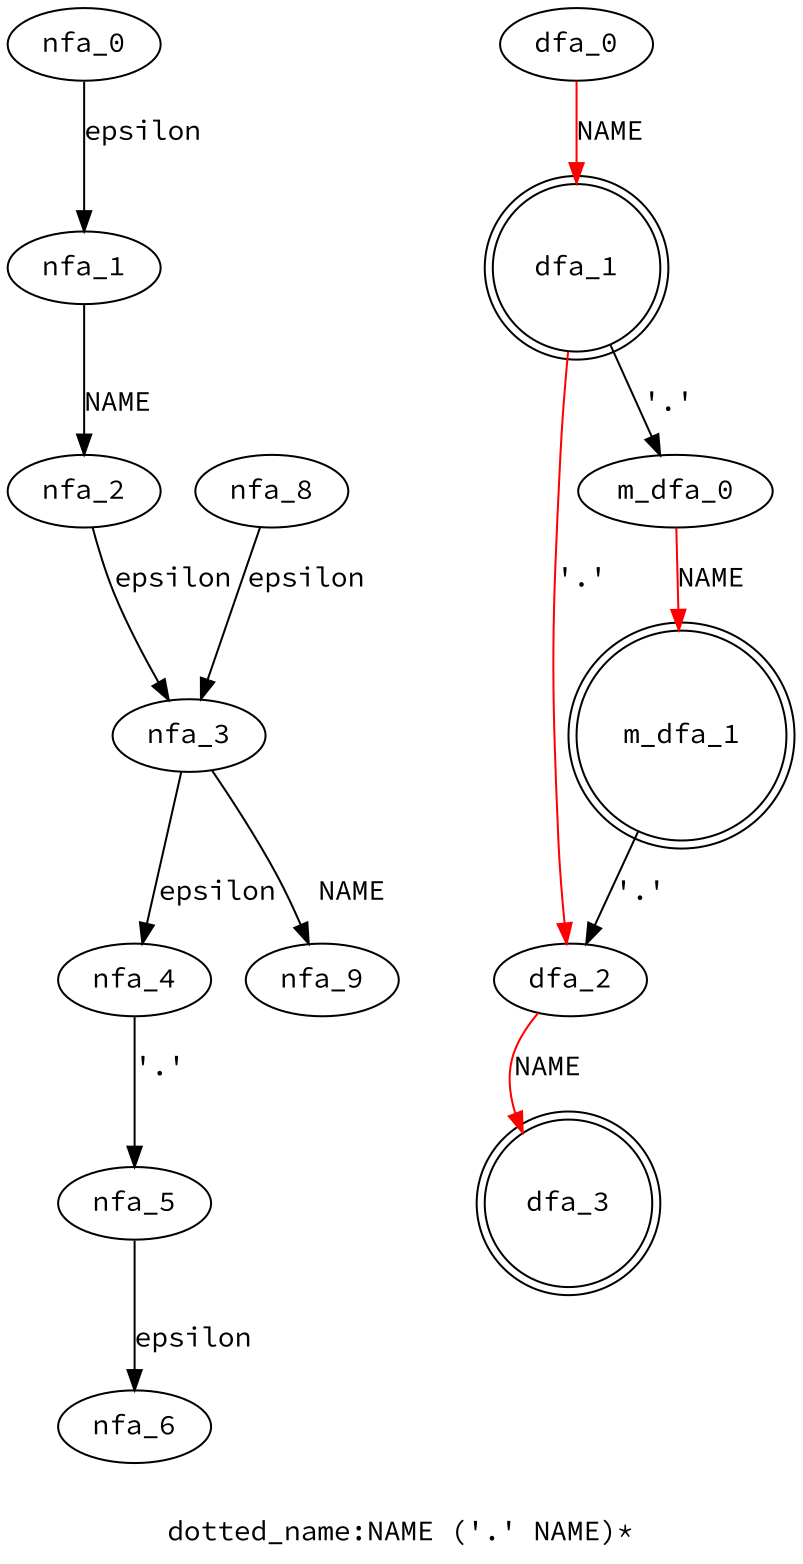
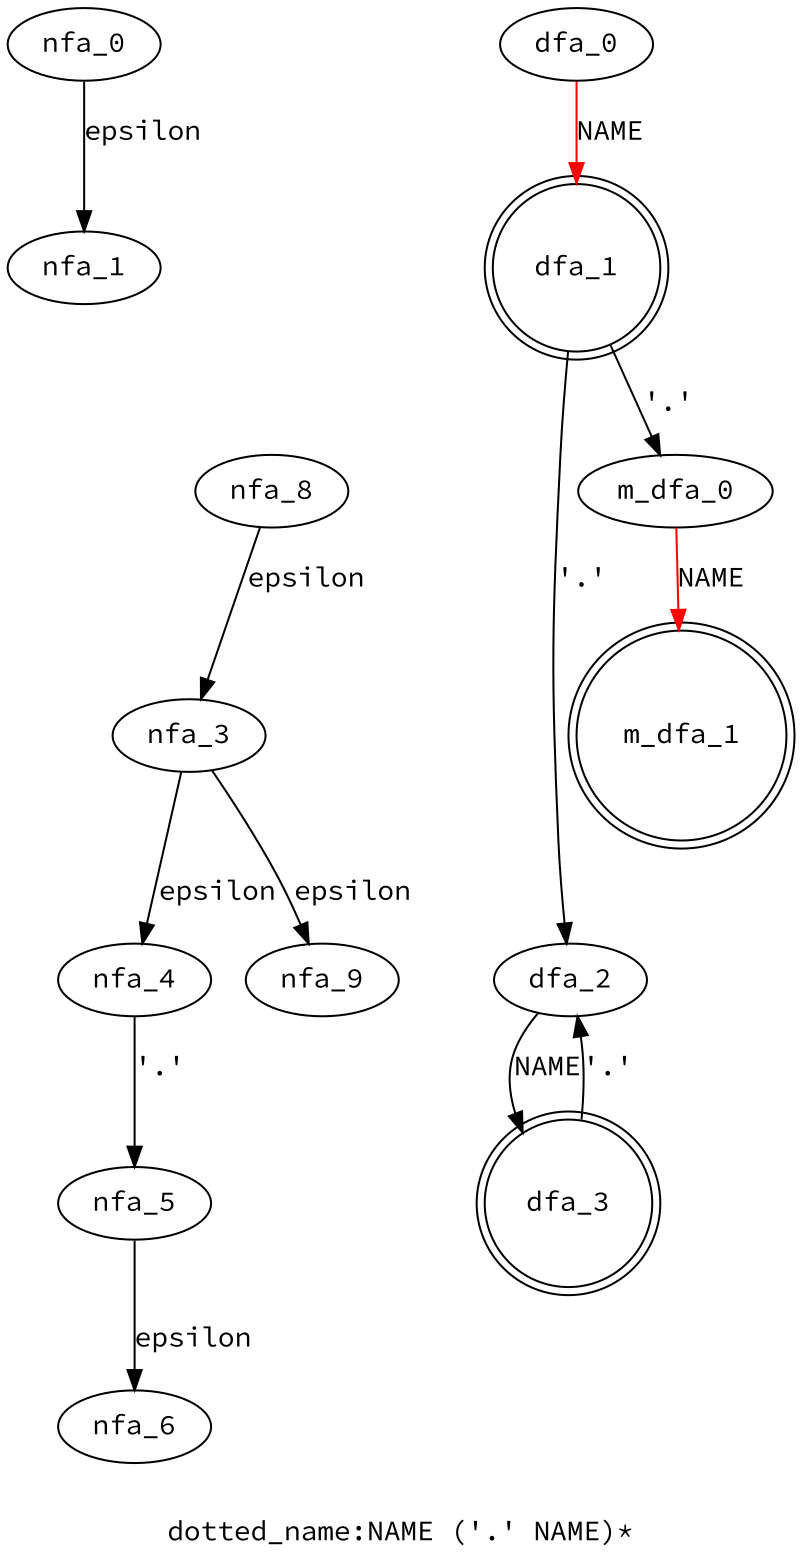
node "nfa_2": removed
edge "dfa_1" -> "dfa_2": color red -> black
edge "m_dfa_1" -> "dfa_2": now "dfa_3" -> "dfa_2"
edge "nfa_3" -> "nfa_9": label "NAME" -> "epsilon"
edge "dfa_2" -> "dfa_3": color red -> black
